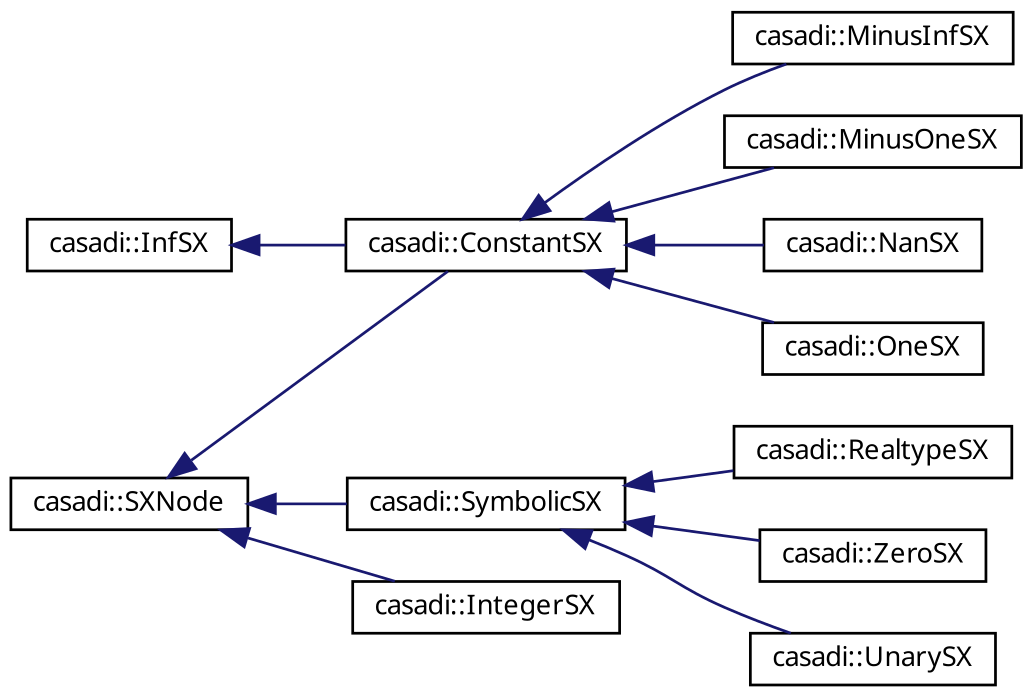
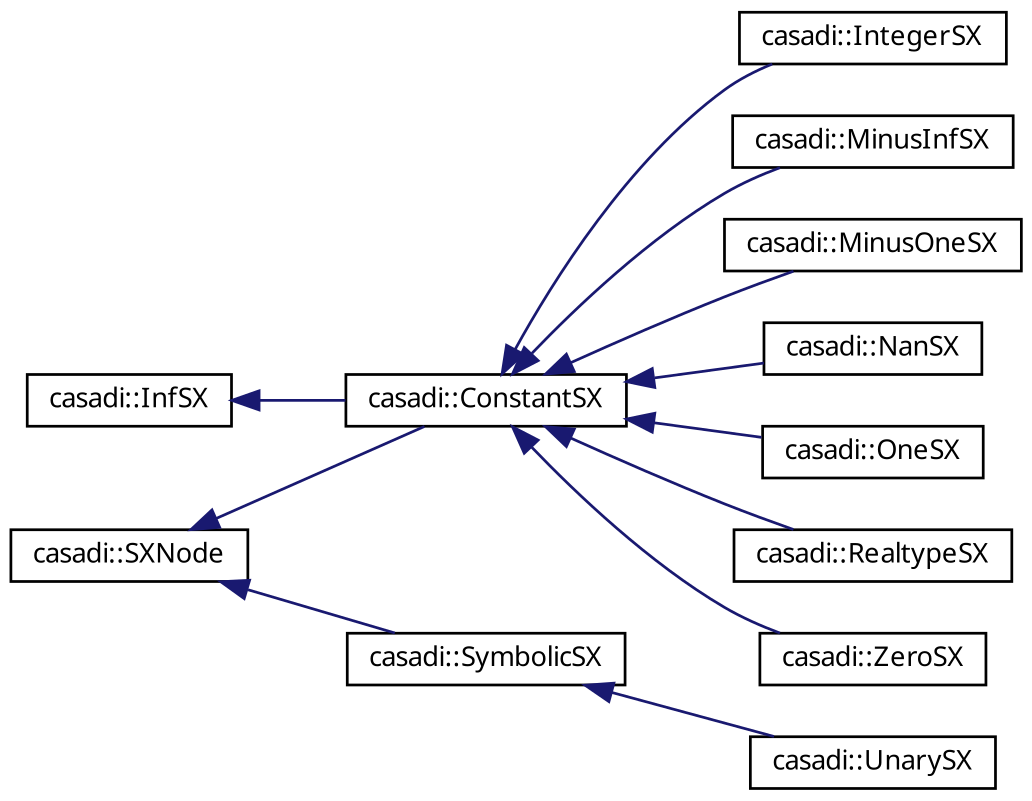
edge "casadi::RealtypeSX" -> "casadi::SymbolicSX": now "casadi::RealtypeSX" -> "casadi::ConstantSX"
edge "casadi::ZeroSX" -> "casadi::SymbolicSX": now "casadi::ZeroSX" -> "casadi::ConstantSX"
edge "casadi::IntegerSX" -> "casadi::SXNode": now "casadi::IntegerSX" -> "casadi::ConstantSX"
